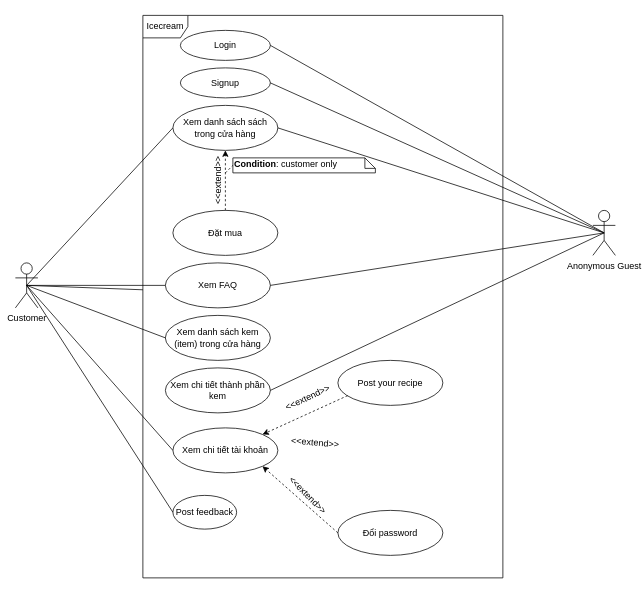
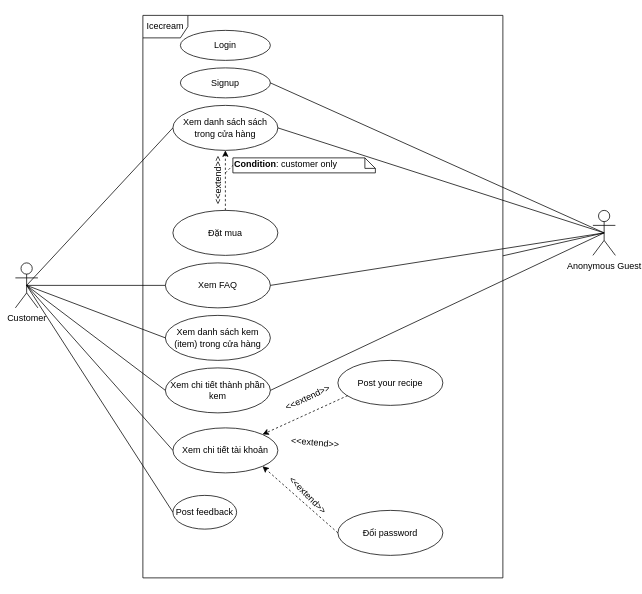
edge "Login" -- "Anonymous Guest": now "Icecream" -- "Anonymous Guest"
edge "Customer" -- "Icecream": now "Customer" -- "Xem chi tiết thành phần kem"
